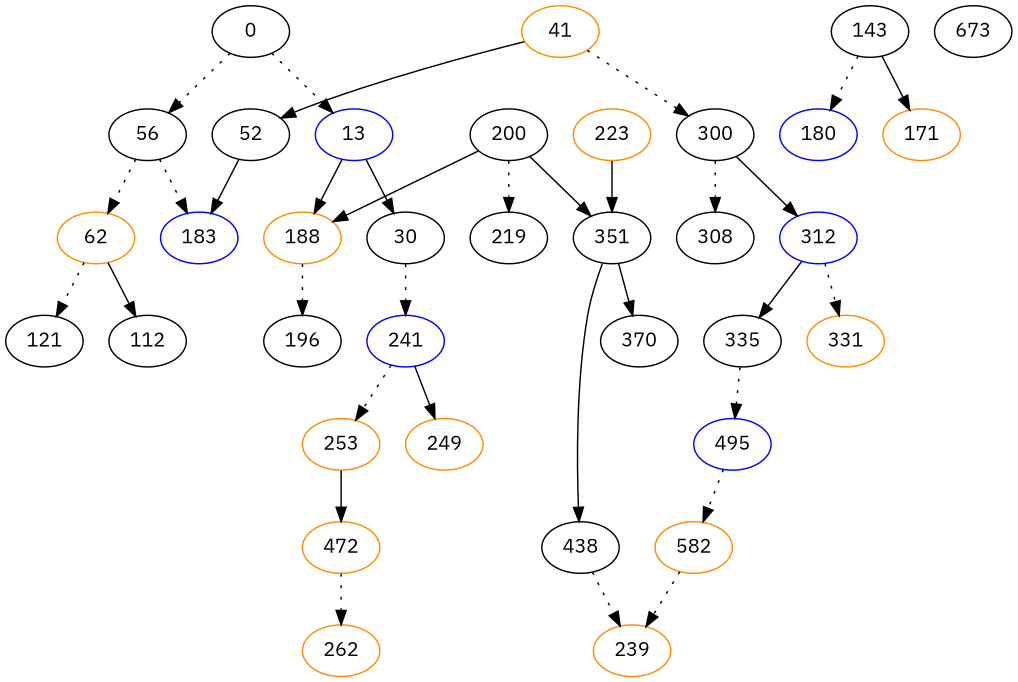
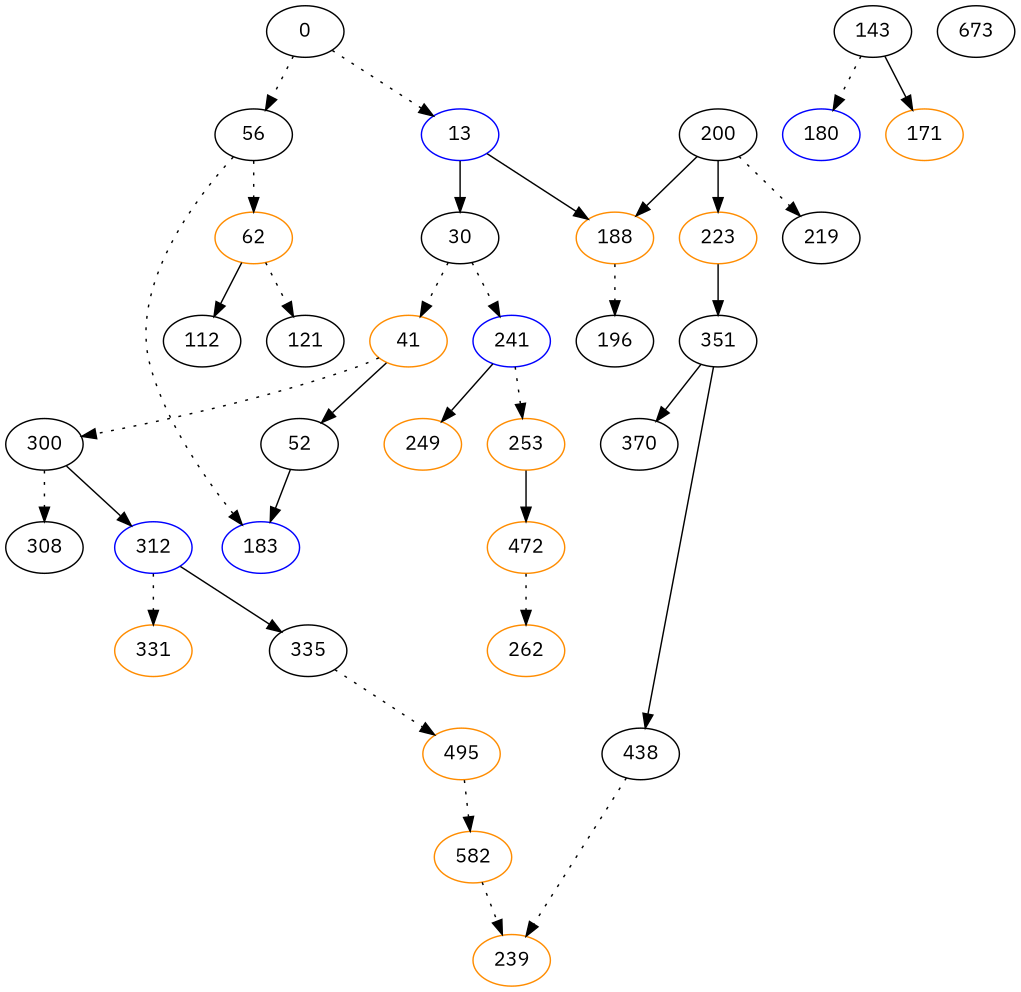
edge "200" -> "351": now "200" -> "223"
edge "30" -> "41": added
node "495": color blue -> darkorange
